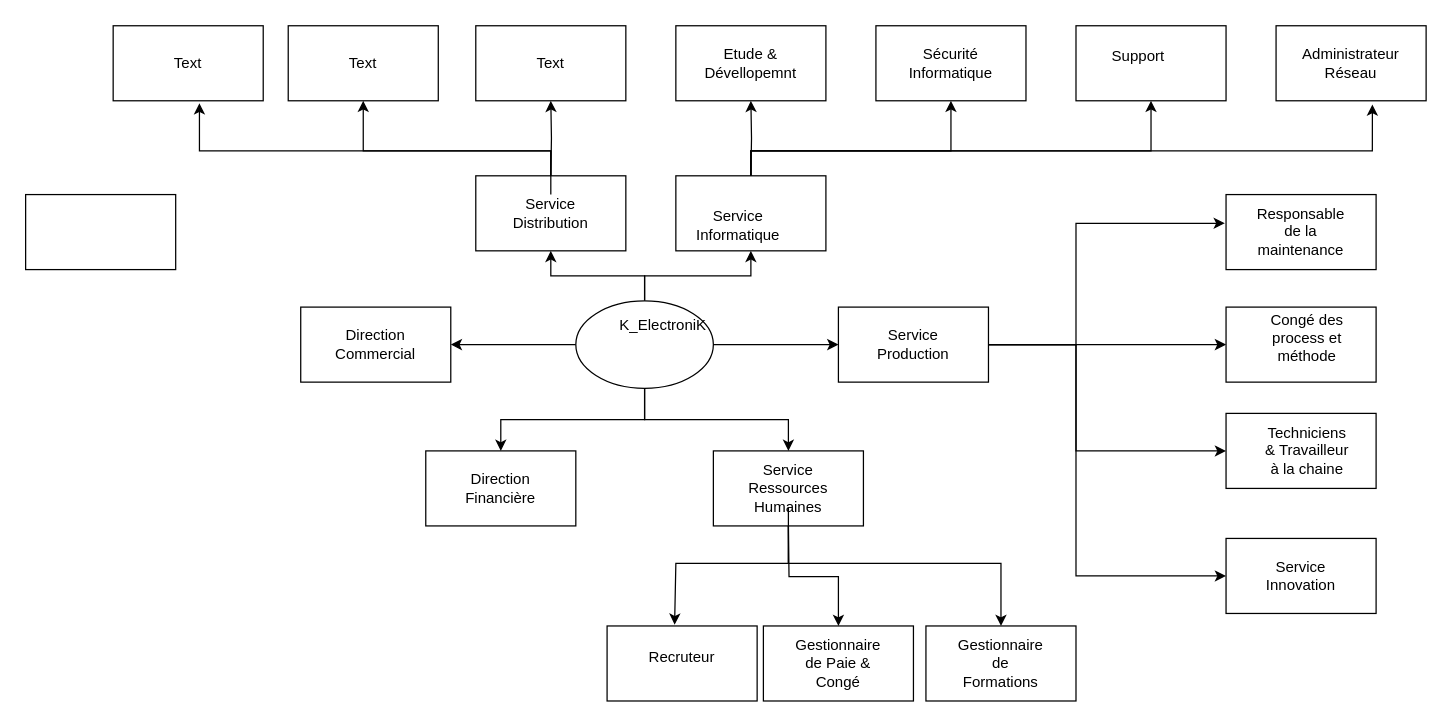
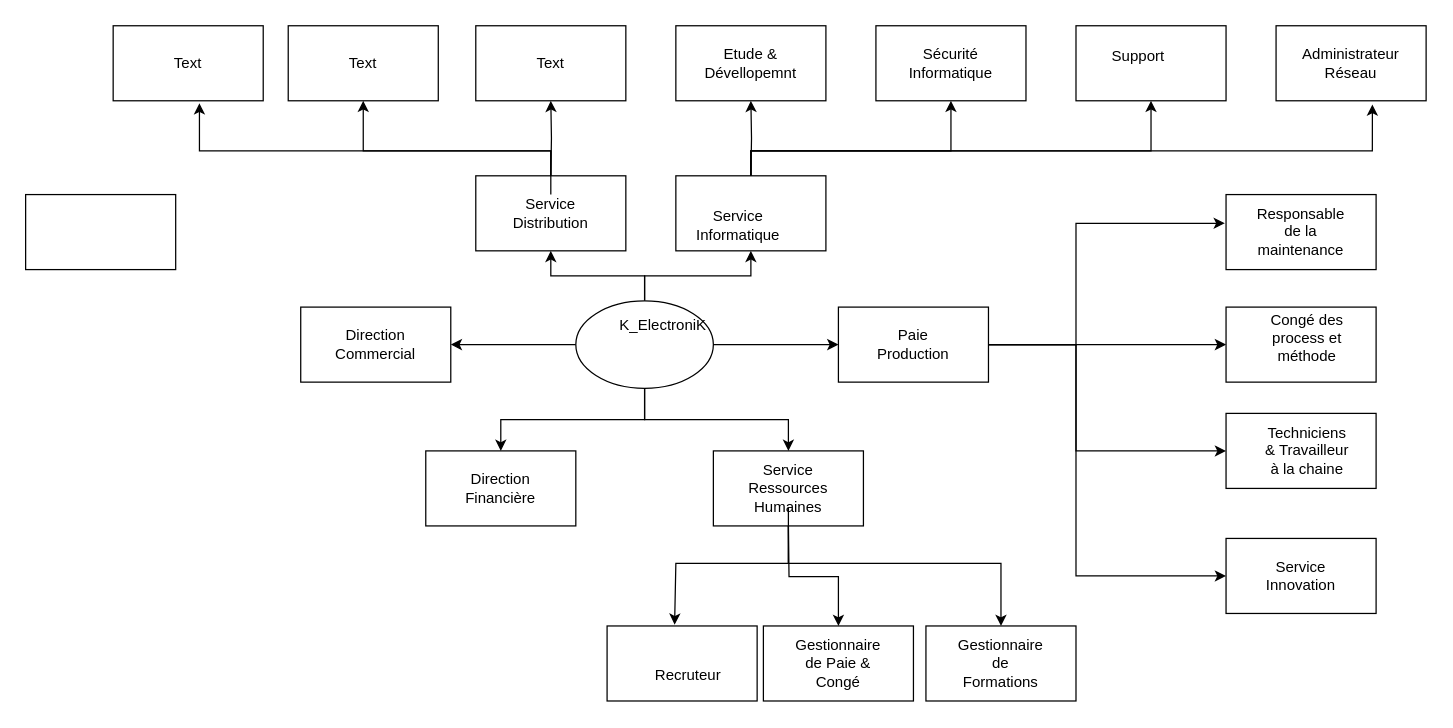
node "Service Production": label "Service Production" -> "Paie Production"
node "Recruteur": moved (682, 657) -> (688, 676)
